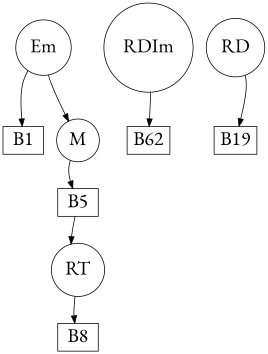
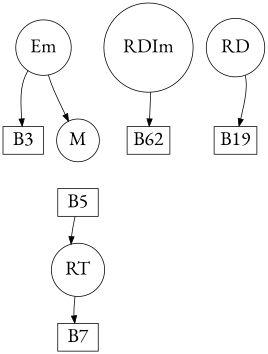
node "B1": label "B1" -> "B3"
edge "M" -> "B5": removed
node "B8": label "B8" -> "B7"
